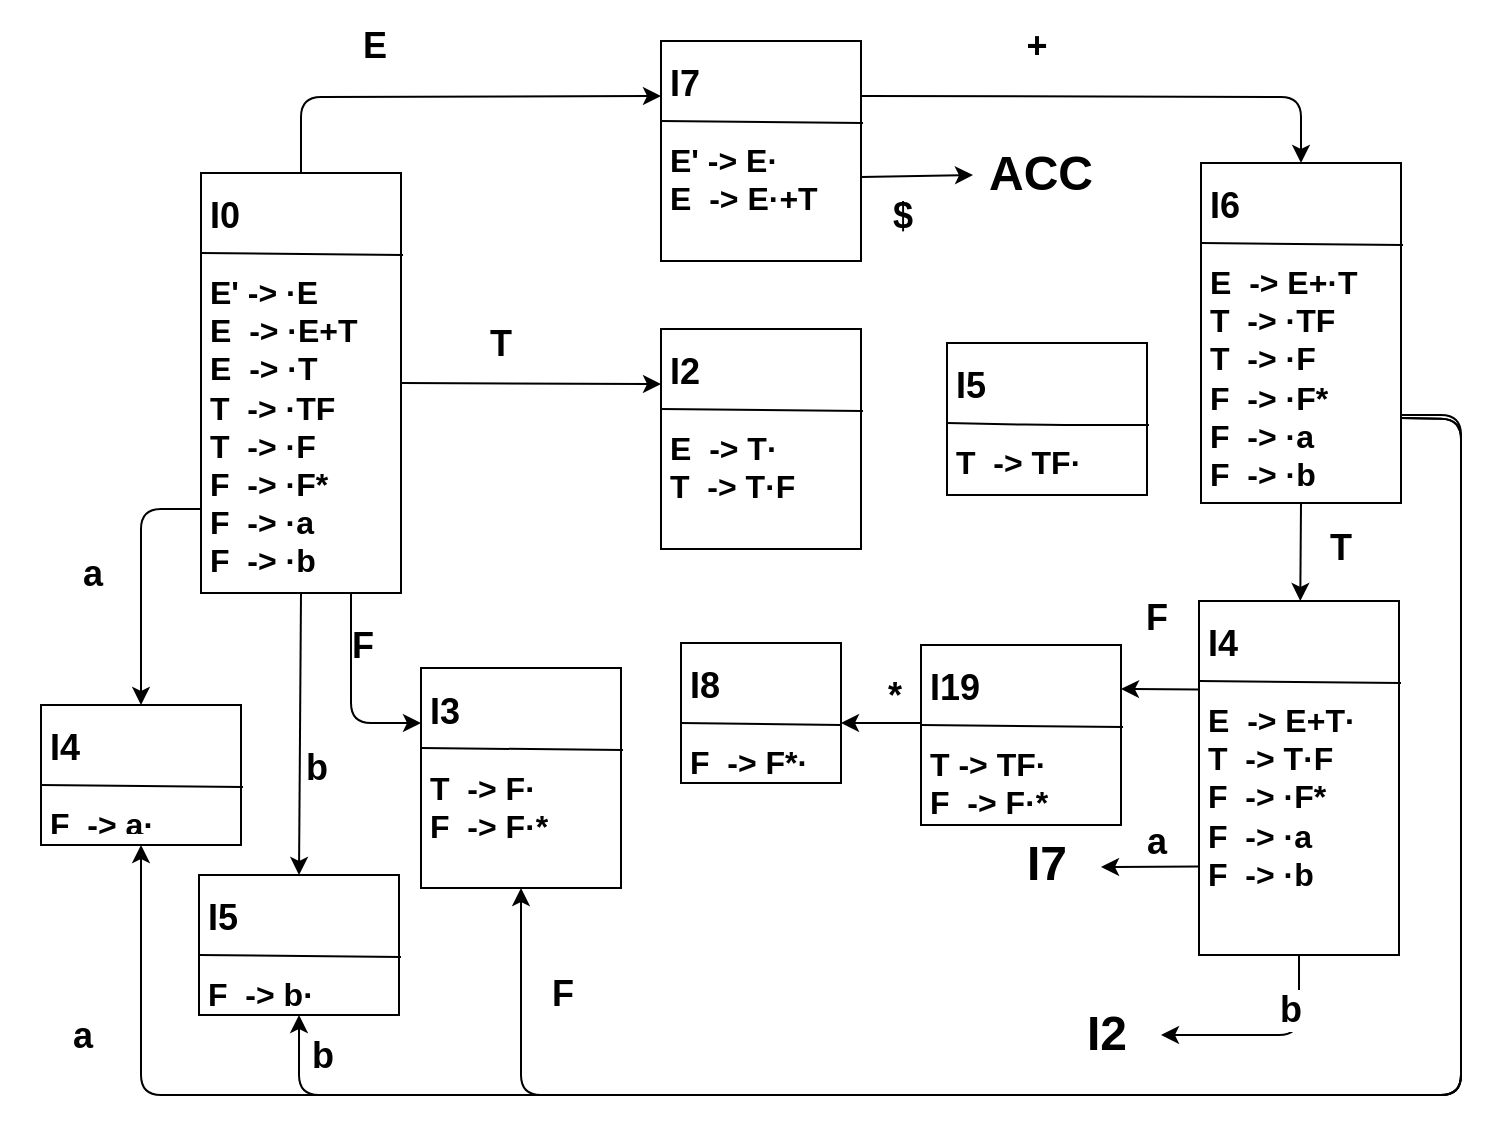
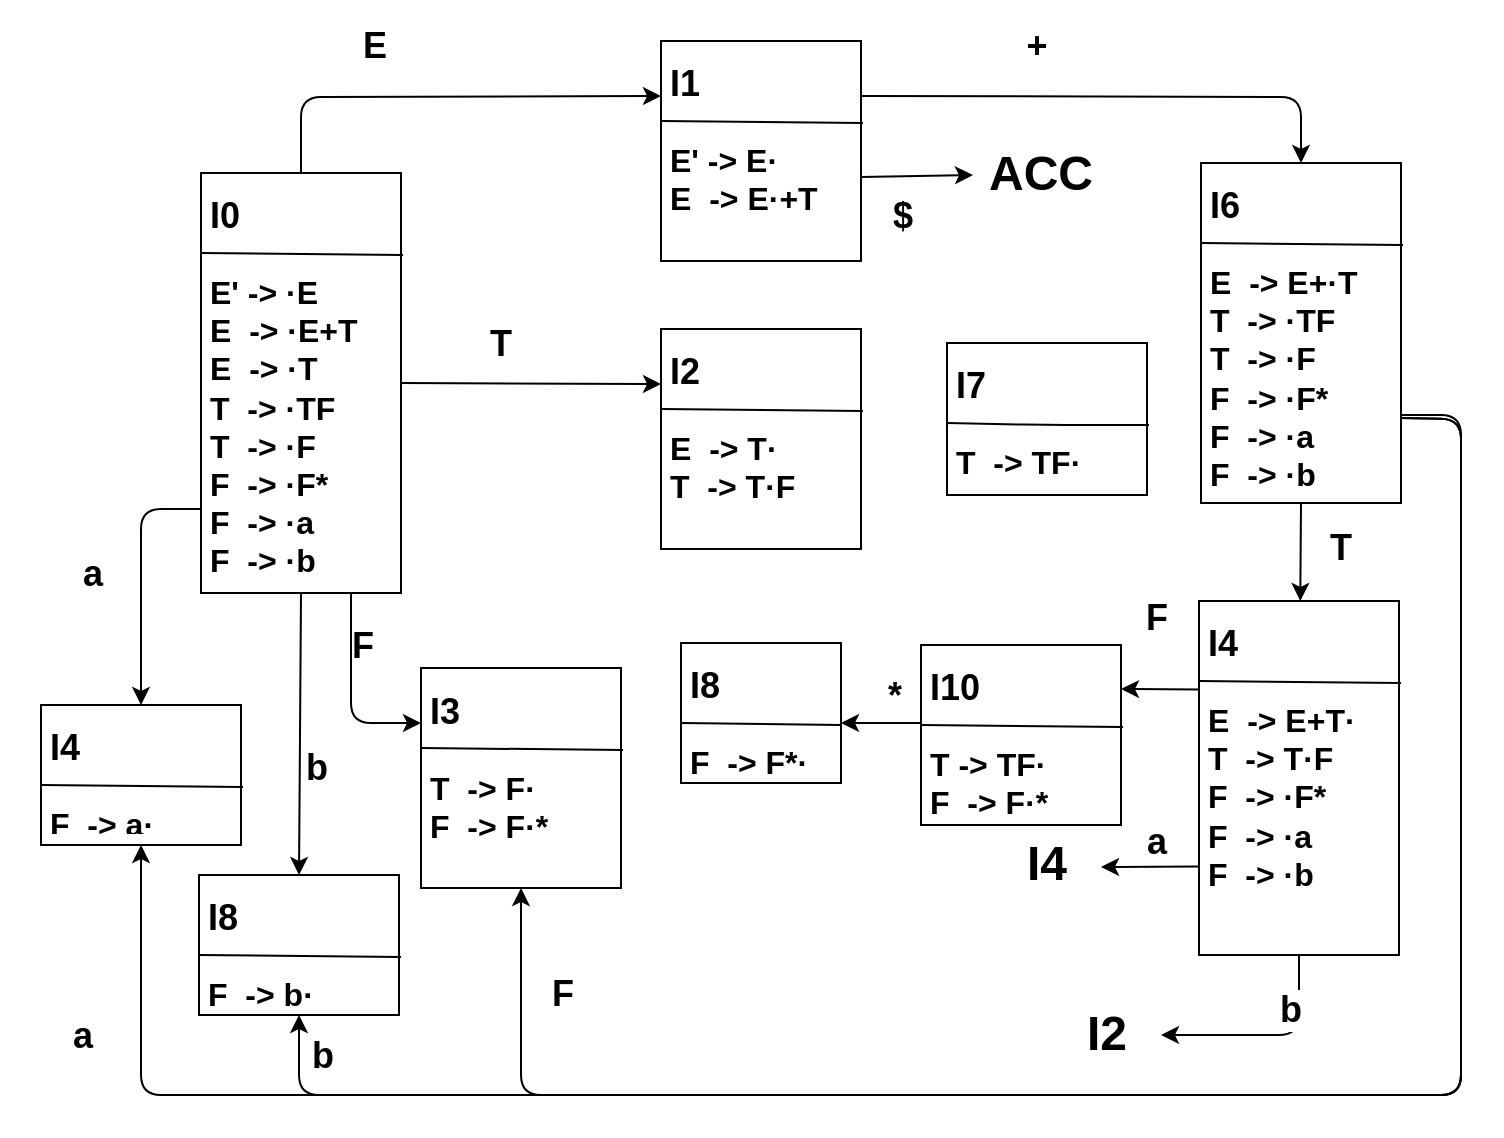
node "I7 E' -> E· E -> E·+T": label "I7 E' -> E· E -> E·+T" -> "I1 E' -> E· E -> E·+T"
node "I5 T -> TF·": label "I5 T -> TF·" -> "I7 T -> TF·"
node "I19 T -> TF· F -> F·*": label "I19 T -> TF· F -> F·*" -> "I10 T -> TF· F -> F·*"
node "I7": label "I7" -> "I4"
node "I5 F -> b·": label "I5 F -> b·" -> "I8 F -> b·"
